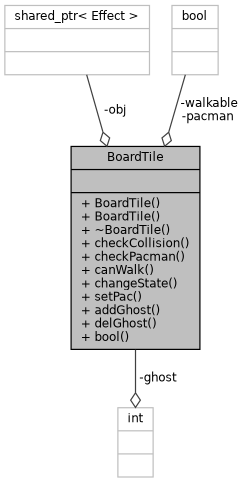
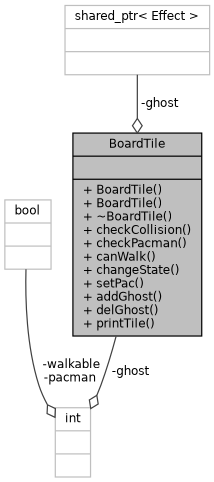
edge "bool" -> "BoardTile": now "bool" -> "int"
edge "shared_ptr< Effect >" -> "BoardTile": label " -obj" -> " -ghost"
node "BoardTile": text "+ bool()" -> "+ printTile()"
